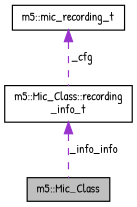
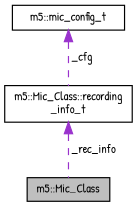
node "m5::mic_recording_t": label "m5::mic_recording_t" -> "m5::mic_config_t"
edge "m5::Mic_Class" -> "m5::Mic_Class::recording _info_t": label " _info_info" -> " _rec_info"
